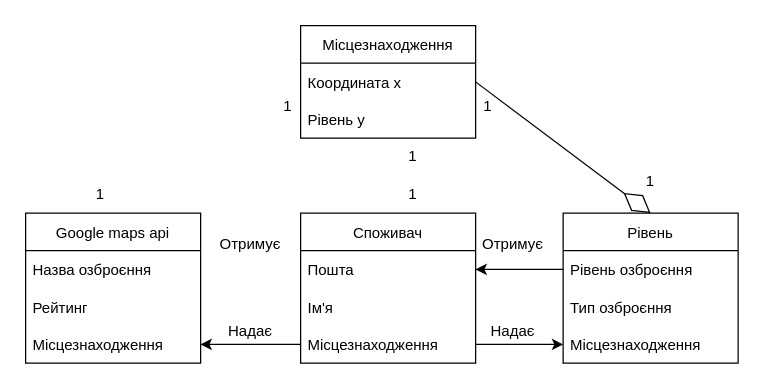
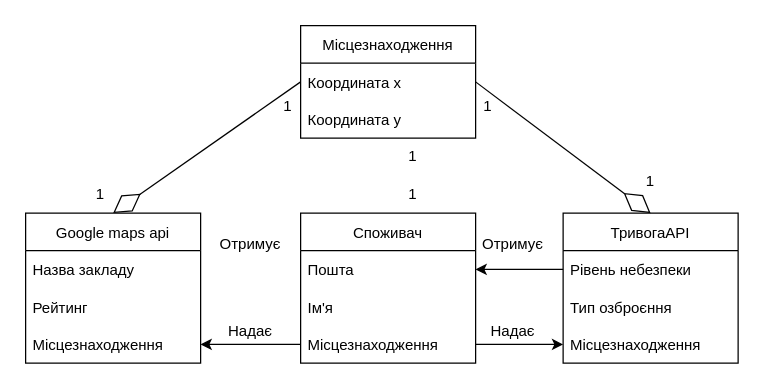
node "Рівень у": label "Рівень у" -> "Координата у"
edge "Координата х" -> "Google maps api": added
node "Рівень": label "Рівень" -> "ТривогаAPI"
node "Назва озброєння": label "Назва озброєння" -> "Назва закладу"
node "Рівень озброєння": label "Рівень озброєння" -> "Рівень небезпеки"
